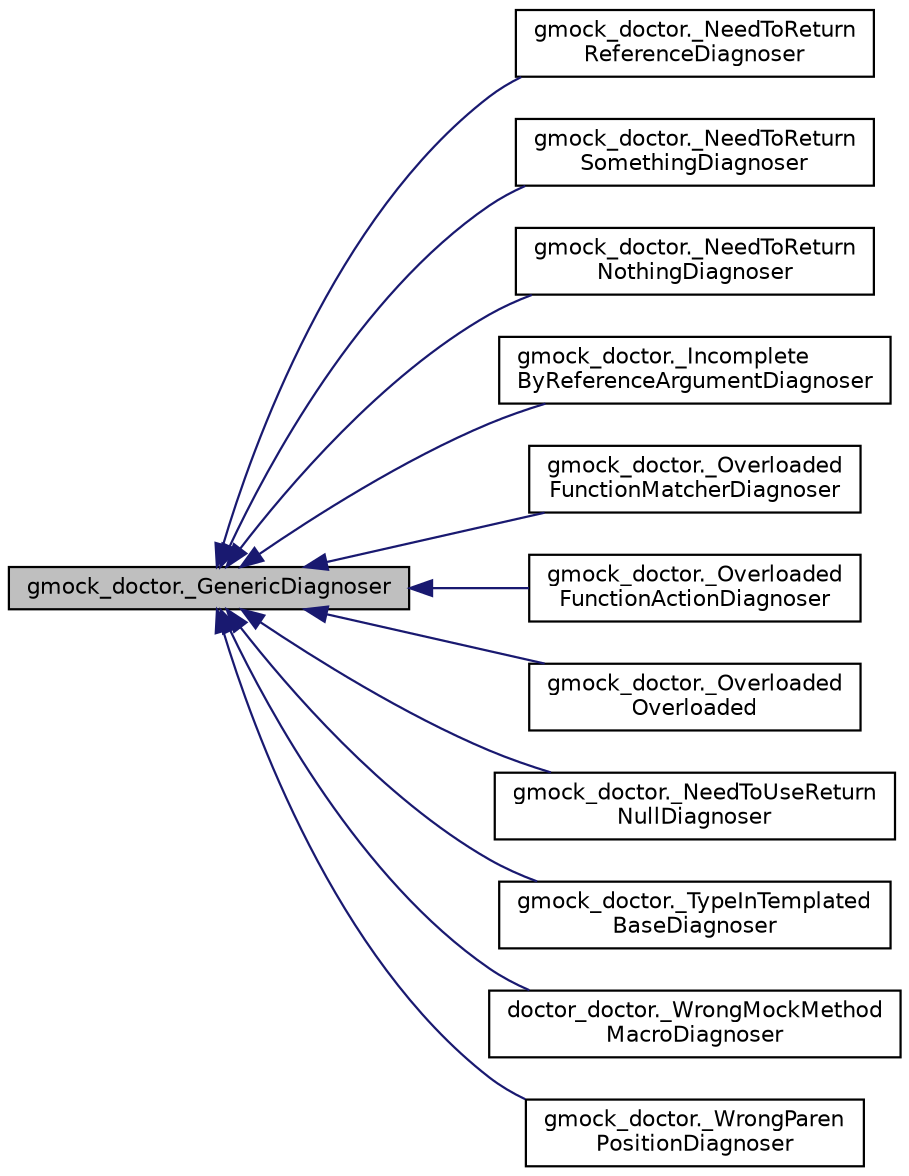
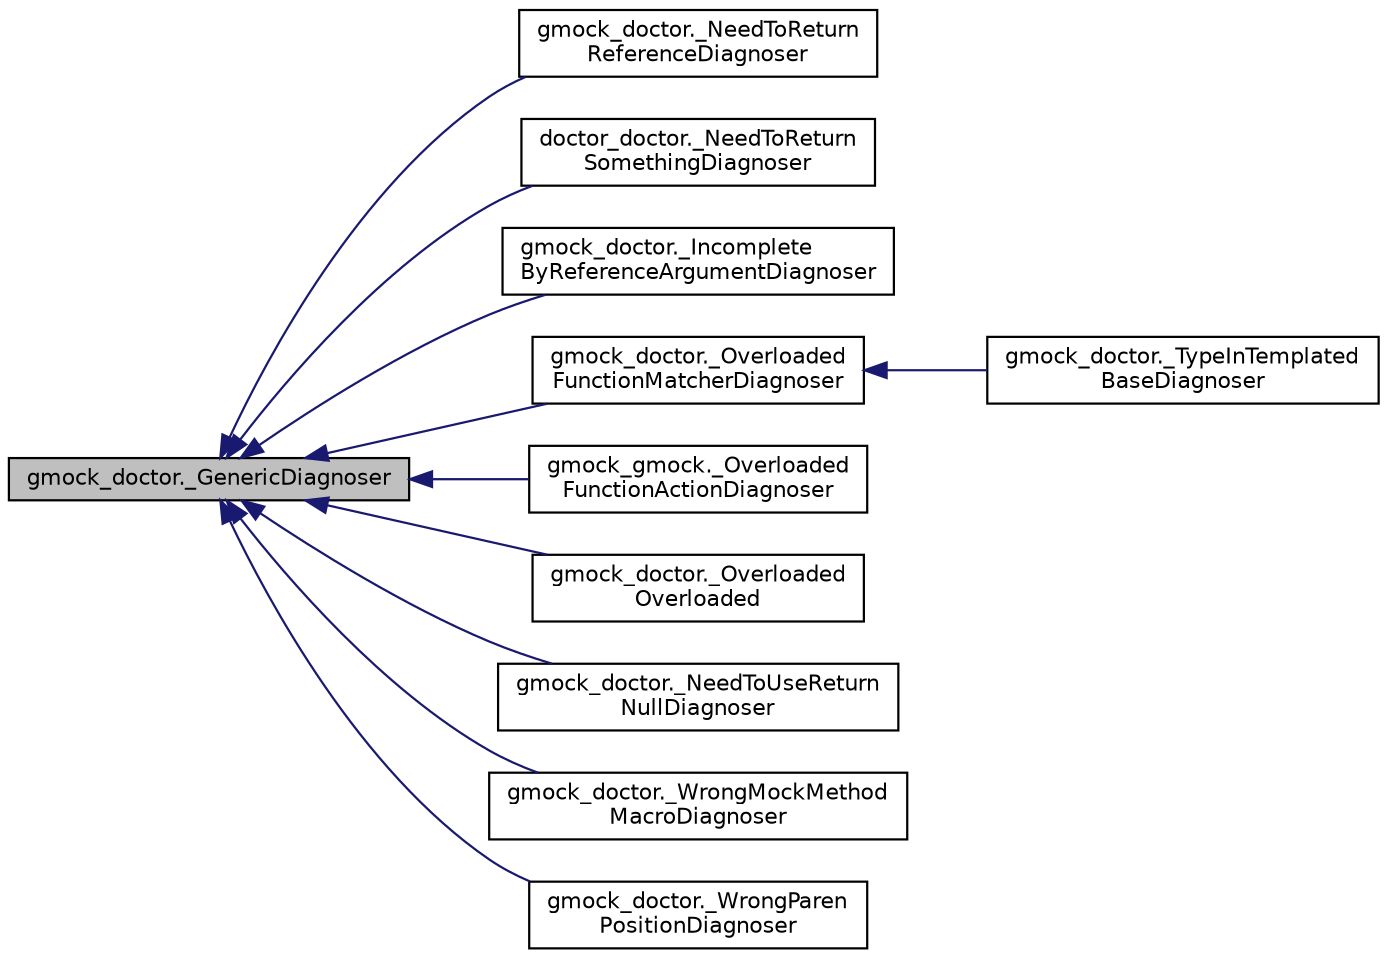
node "gmock_doctor._NeedToReturn SomethingDiagnoser": label "gmock_doctor._NeedToReturn SomethingDiagnoser" -> "doctor_doctor._NeedToReturn SomethingDiagnoser"
node "gmock_doctor._NeedToReturn NothingDiagnoser": removed
node "gmock_doctor._Overloaded FunctionActionDiagnoser": label "gmock_doctor._Overloaded FunctionActionDiagnoser" -> "gmock_gmock._Overloaded FunctionActionDiagnoser"
edge "gmock_doctor._TypeInTemplated BaseDiagnoser" -> "gmock_doctor._GenericDiagnoser": now "gmock_doctor._TypeInTemplated BaseDiagnoser" -> "gmock_doctor._Overloaded FunctionMatcherDiagnoser"
node "doctor_doctor._WrongMockMethod MacroDiagnoser": label "doctor_doctor._WrongMockMethod MacroDiagnoser" -> "gmock_doctor._WrongMockMethod MacroDiagnoser"
